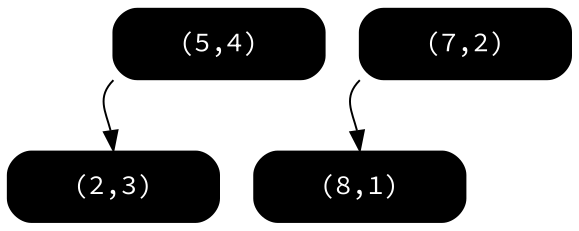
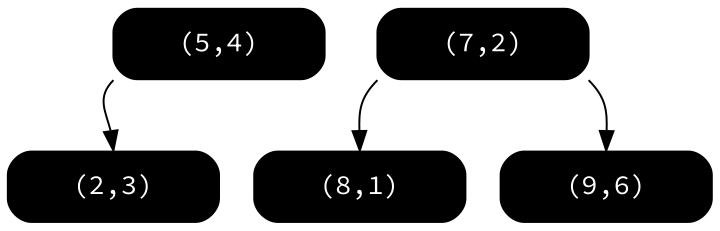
node "(9,6)": added
